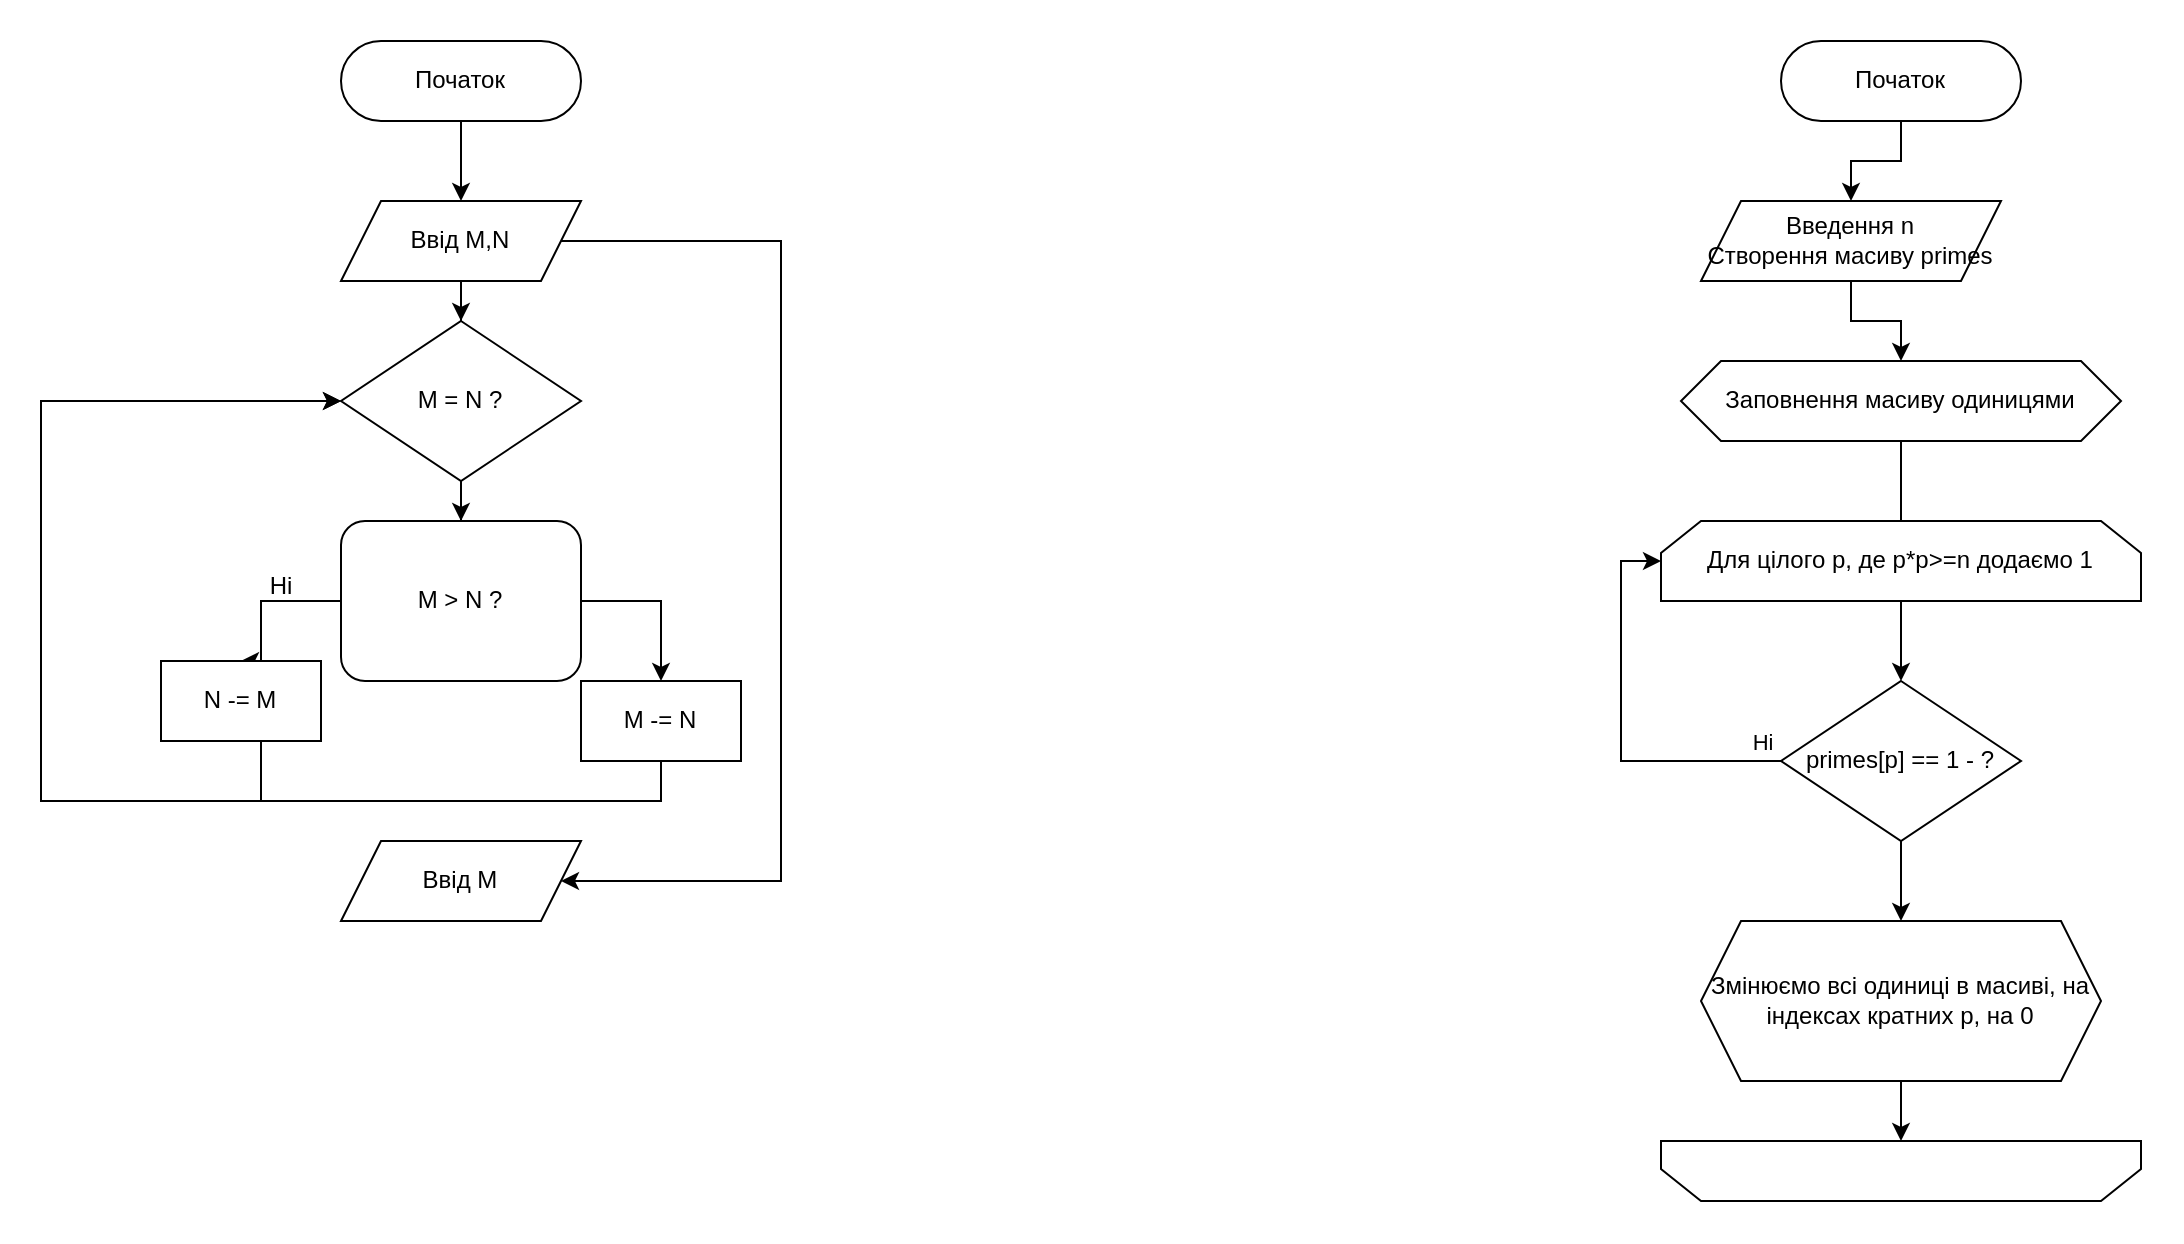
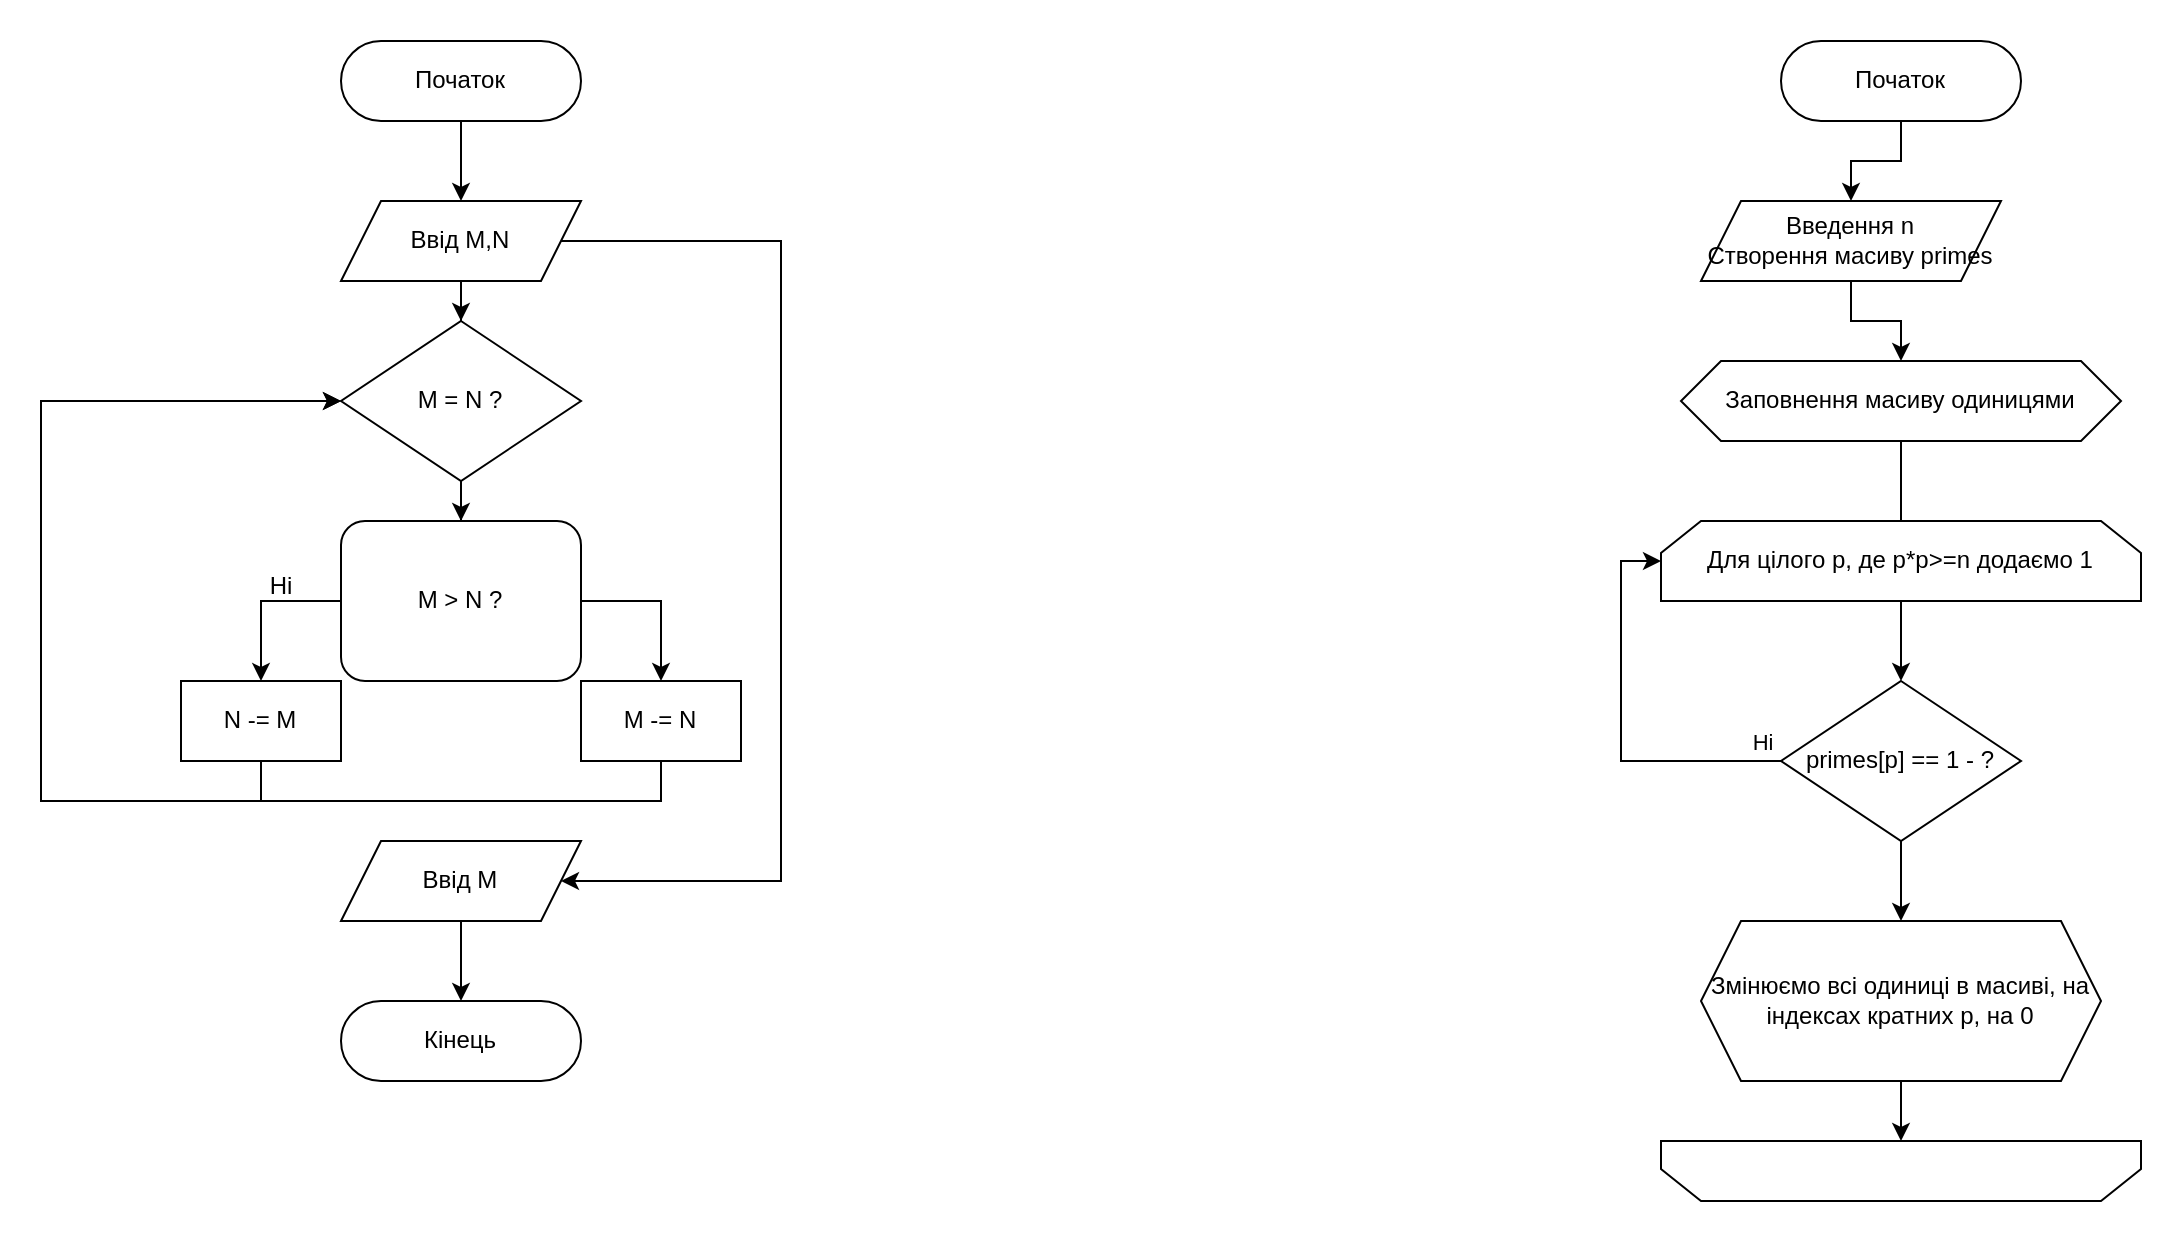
node "N -= M": moved (241, 701) -> (261, 721)
edge "Ввід М" -> "Кінець": added
node "Кінець": added
